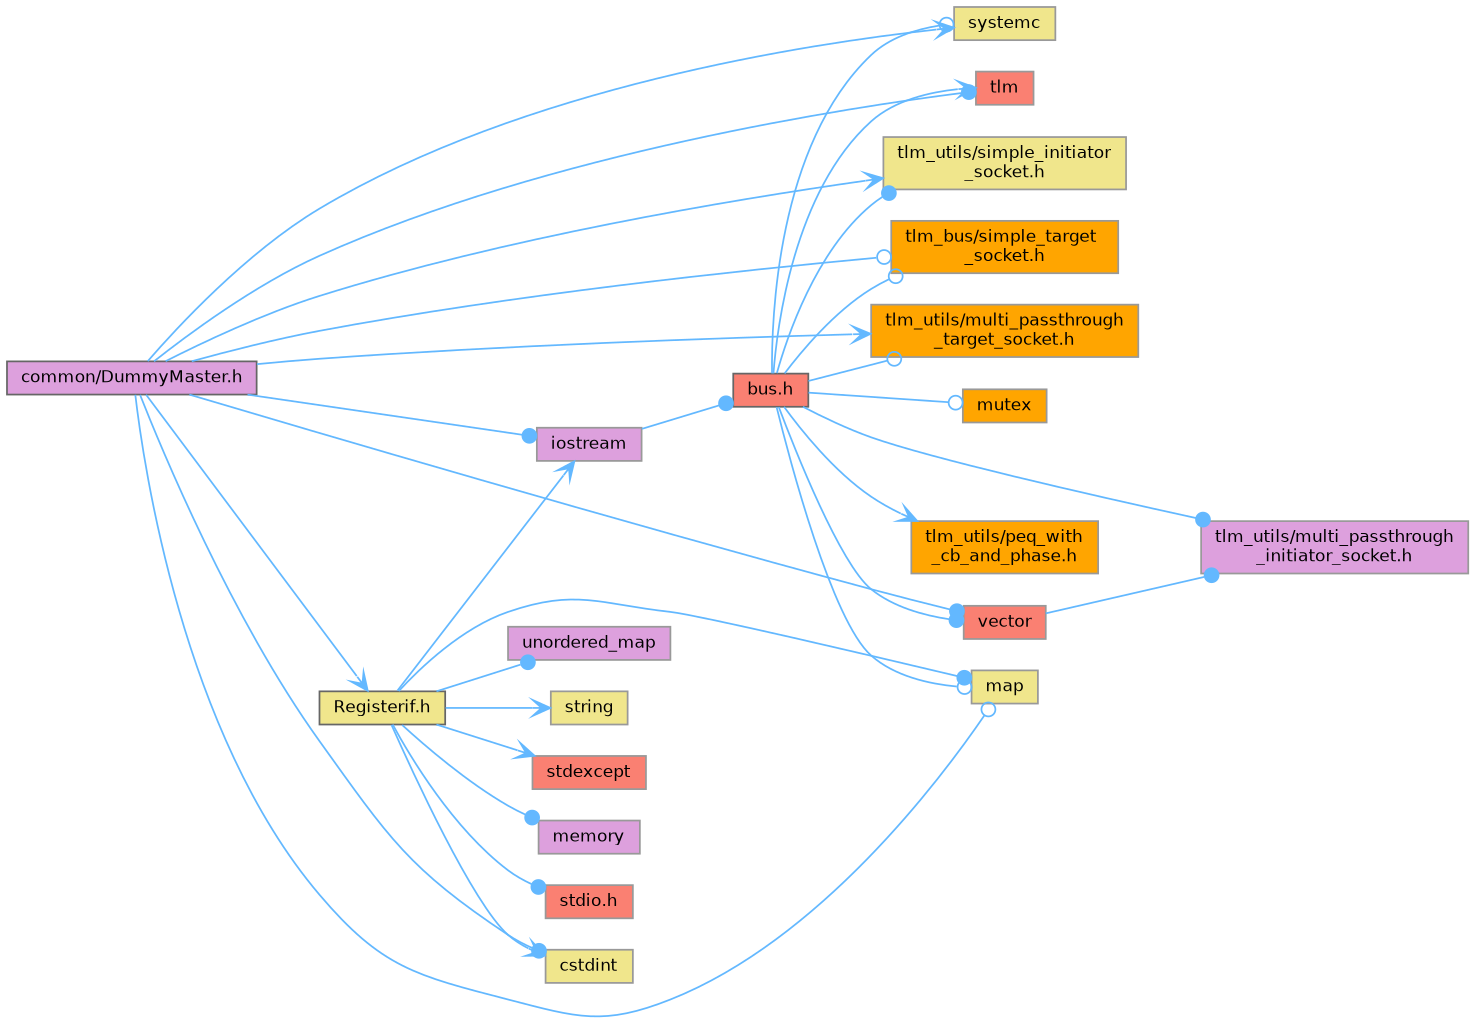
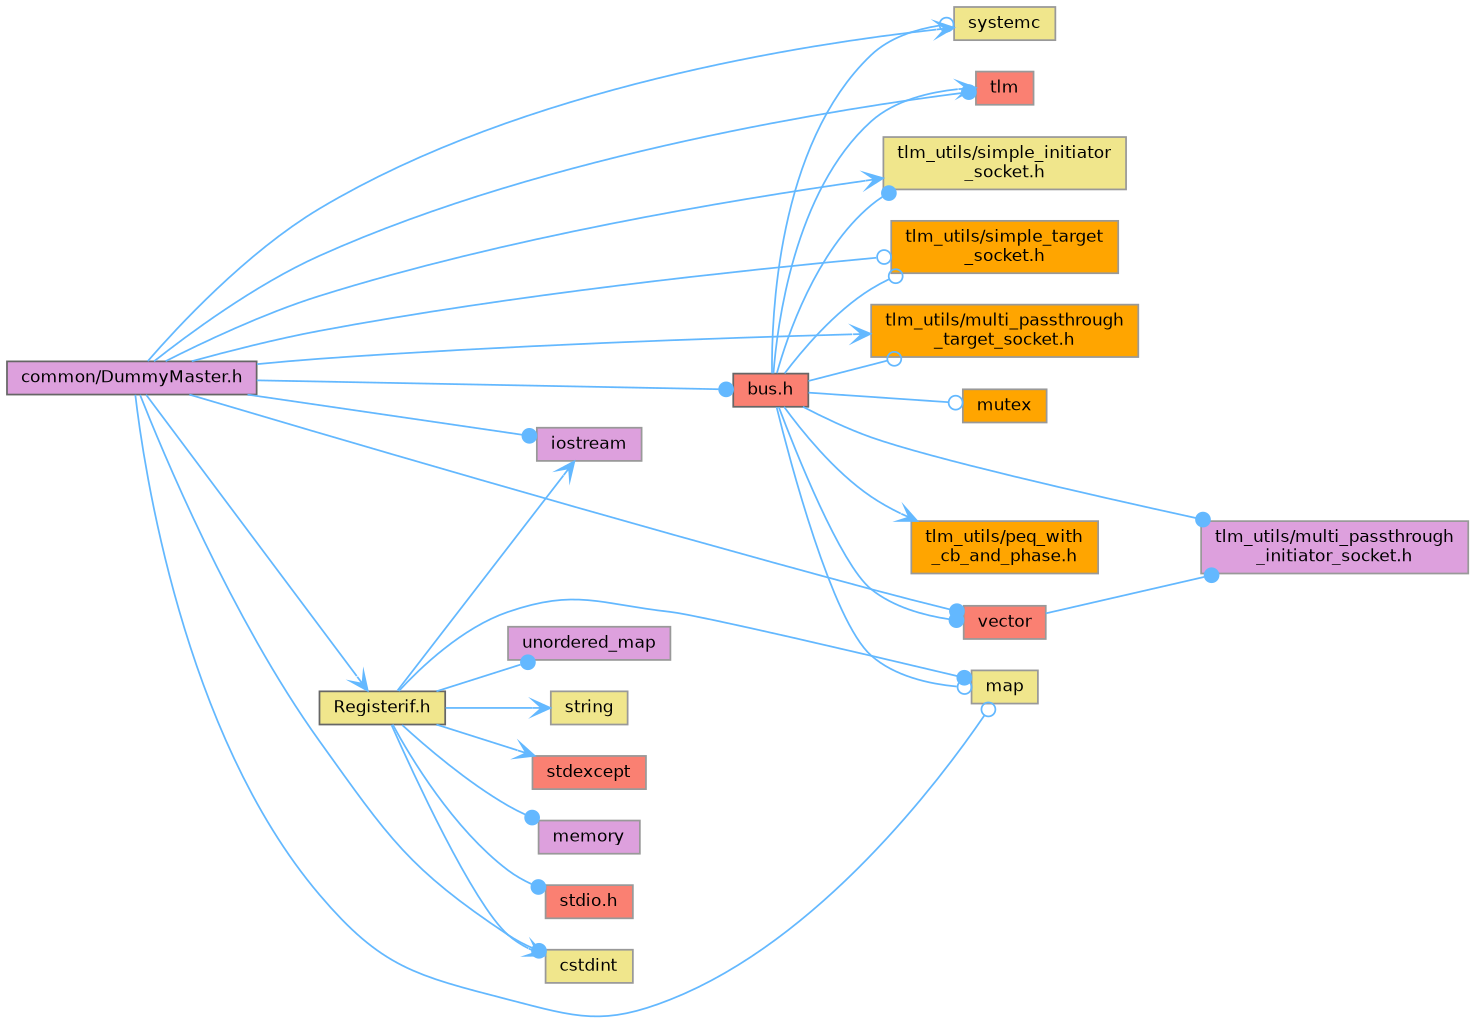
node "tlm_bus/simple_target _socket.h": label "tlm_bus/simple_target _socket.h" -> "tlm_utils/simple_target _socket.h"
edge "iostream" -> "bus.h": now "common/DummyMaster.h" -> "bus.h"
